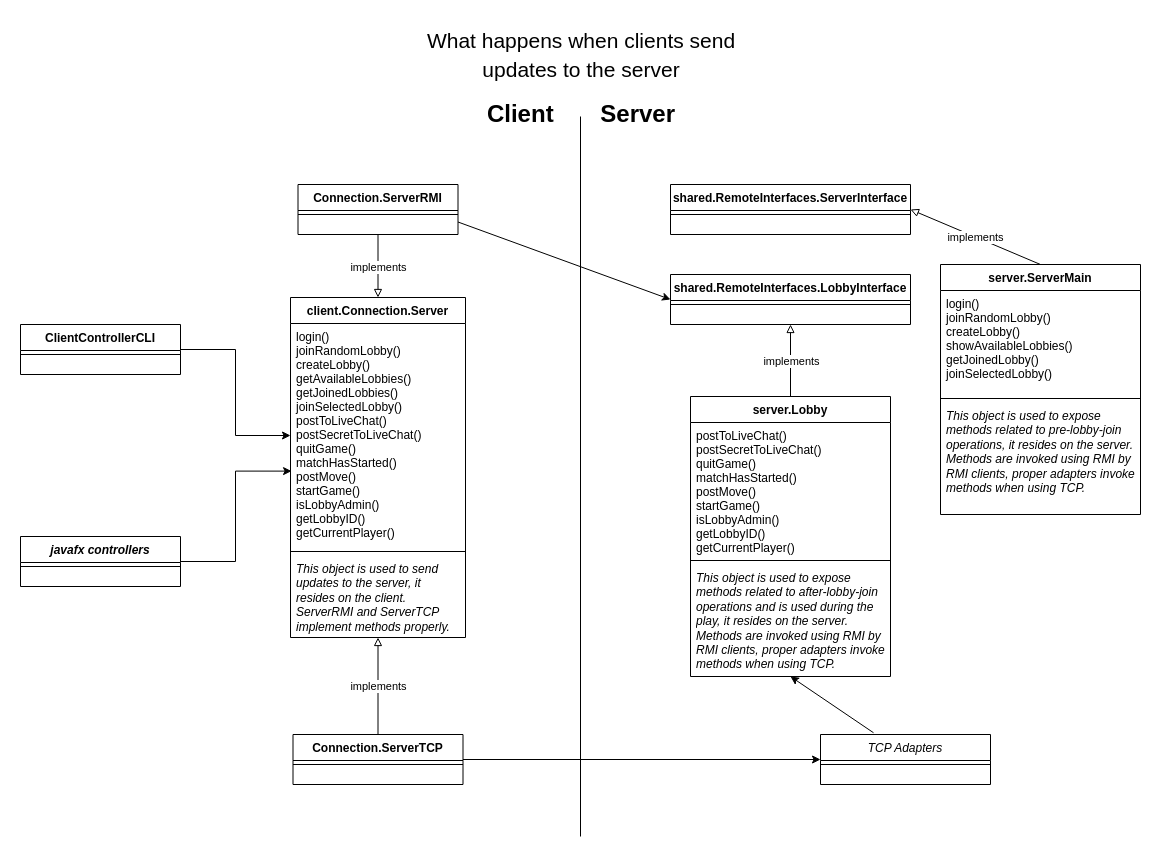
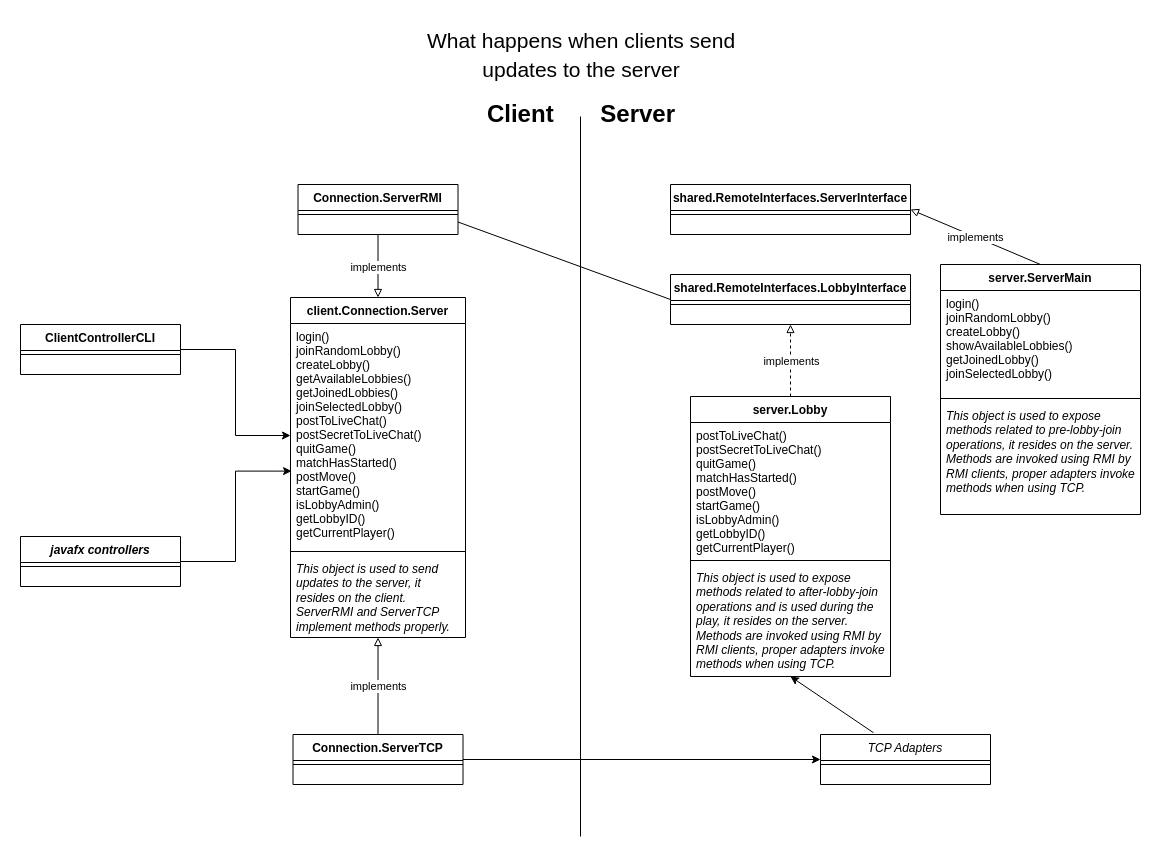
edge "Connection.ServerRMI" -> "shared.RemoteInterfaces.LobbyInterface": arrowhead classic -> none
edge "server.Lobby" -> "shared.RemoteInterfaces.LobbyInterface": style solid -> dashed
